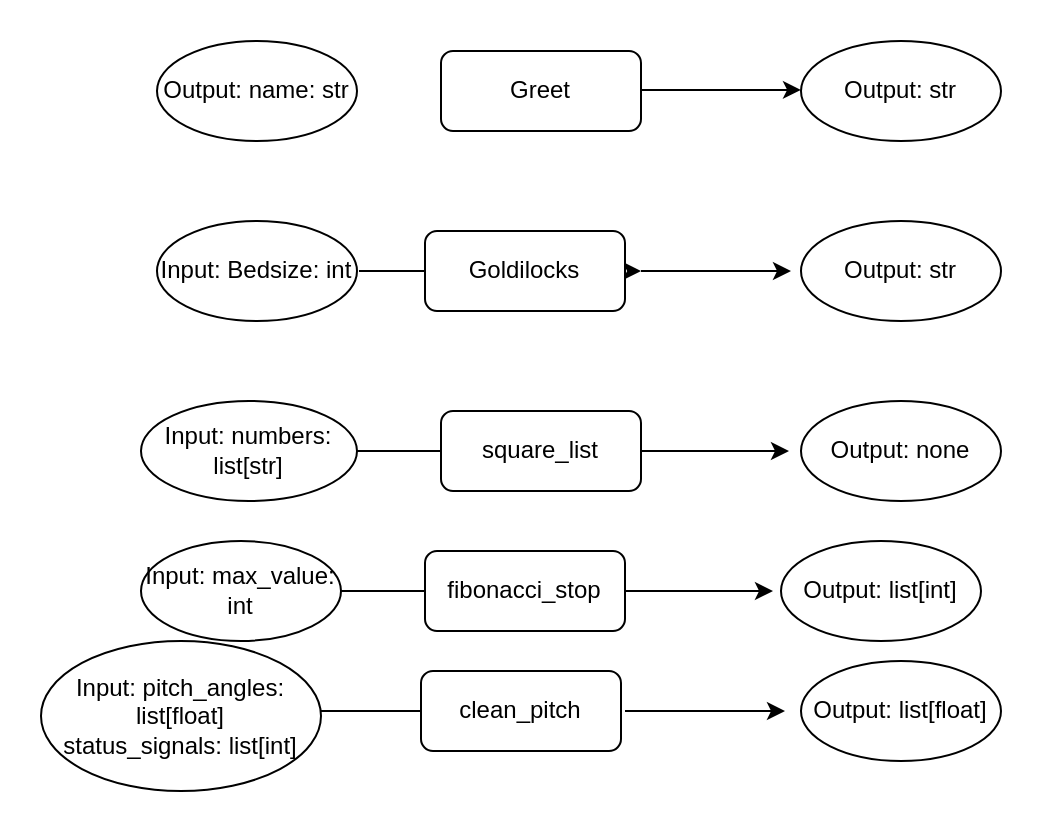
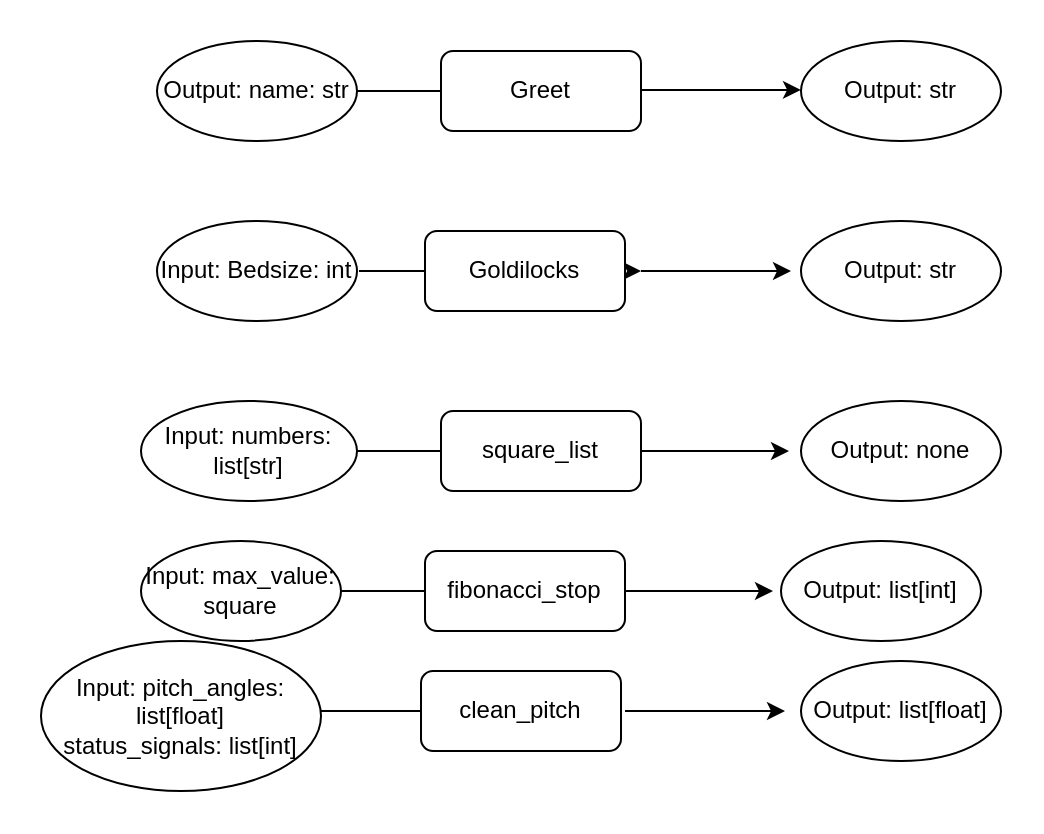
edge "Output: name: str" -- "Greet": added
node "Input: max_value: int": label "Input: max_value: int" -> "Input: max_value: square"
